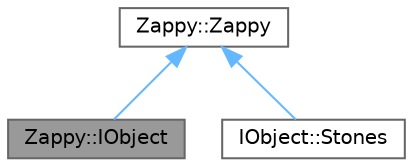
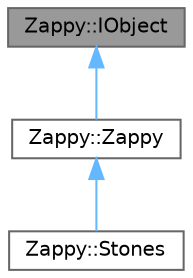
edge "Zappy::IObject" -> "Zappy::Zappy": reversed
node "IObject::Stones": label "IObject::Stones" -> "Zappy::Stones"
